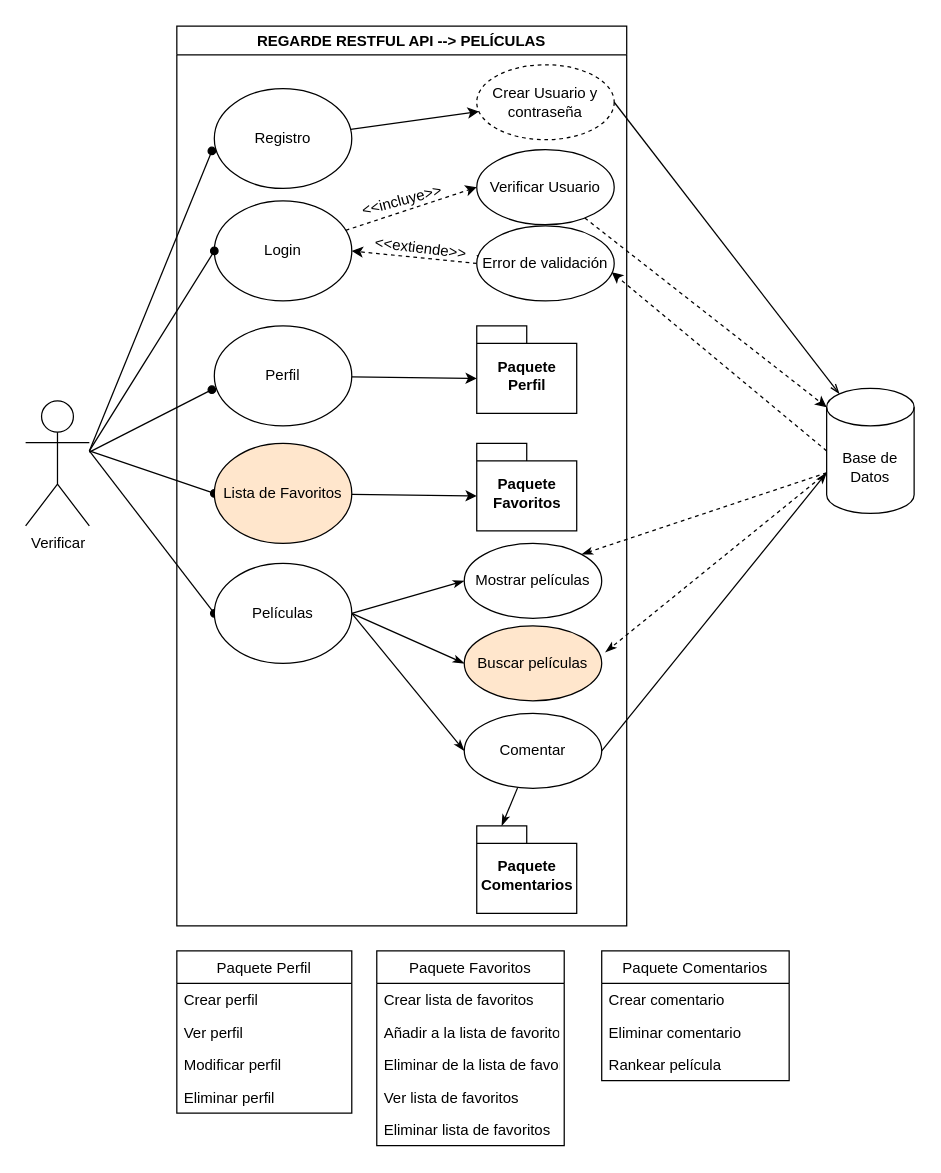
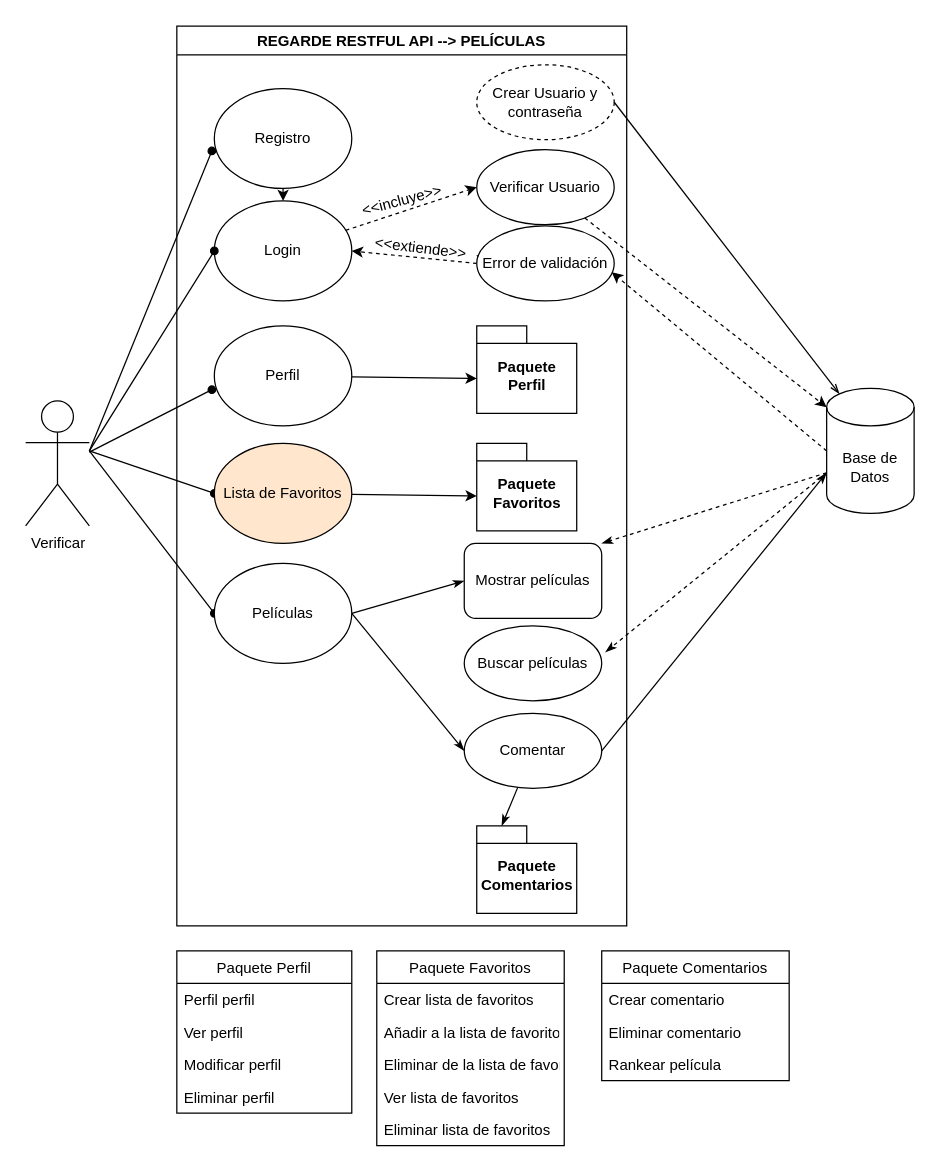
edge "Registro" -> "Crear Usuario y contraseña": now "Registro" -> "Login"
node "Mostrar películas": shape ellipse -> rounded rectangle
edge "Películas" -> "Buscar películas": removed
node "Buscar películas": fillcolor #ffe6cc -> #ffffff
node "Crear perfil": label "Crear perfil" -> "Perfil perfil"
